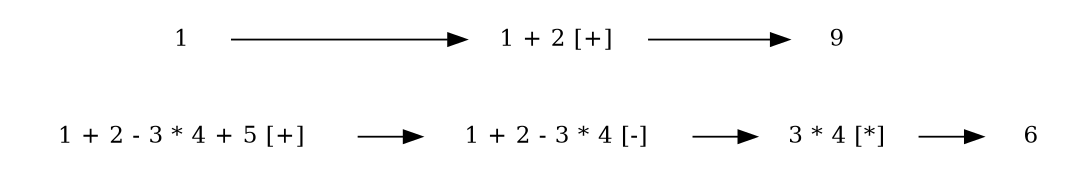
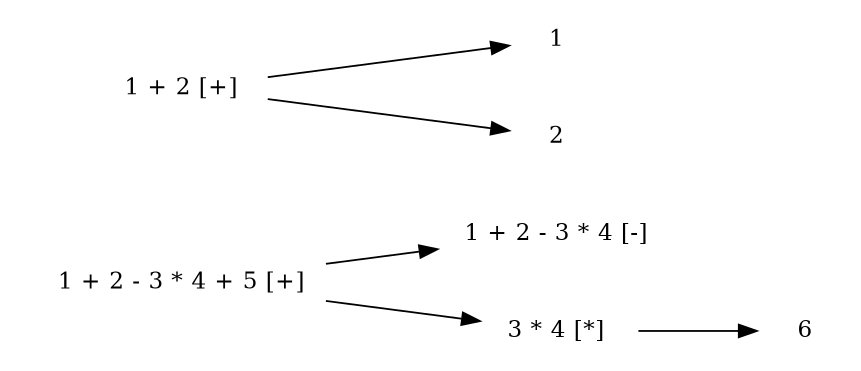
edge "1" -> "1 + 2 [+]": reversed
node "9": label "9" -> "2"
edge "1 + 2 - 3 * 4 [-]" -> "3 * 4 [*]": now "1 + 2 - 3 * 4 + 5 [+]" -> "3 * 4 [*]"
